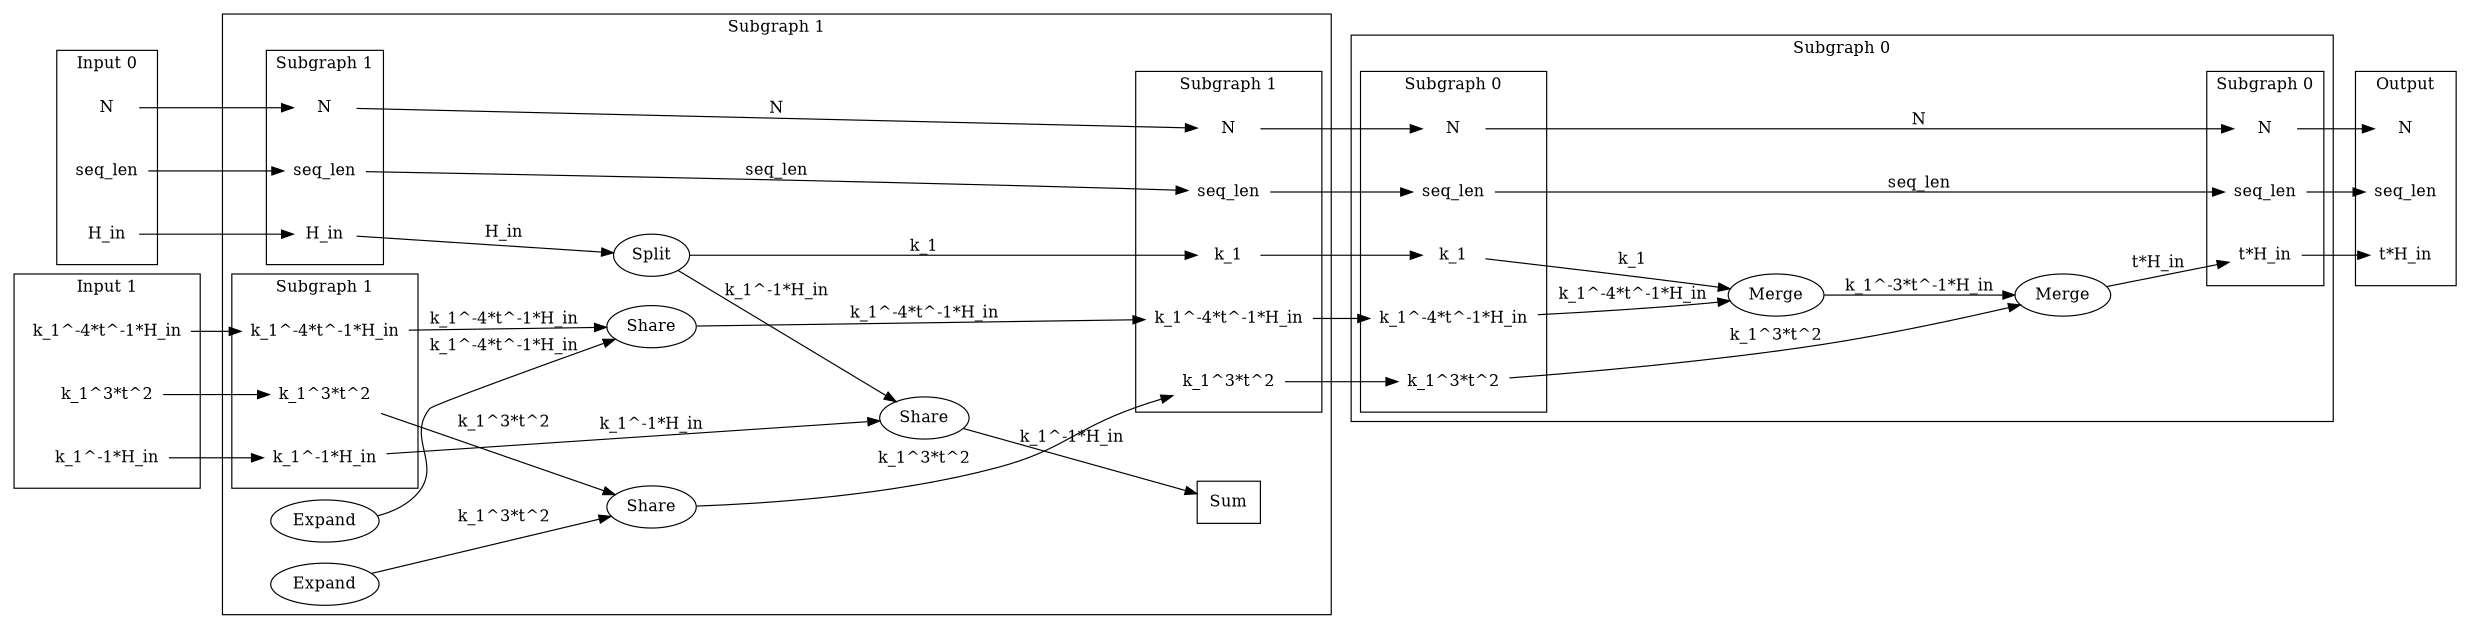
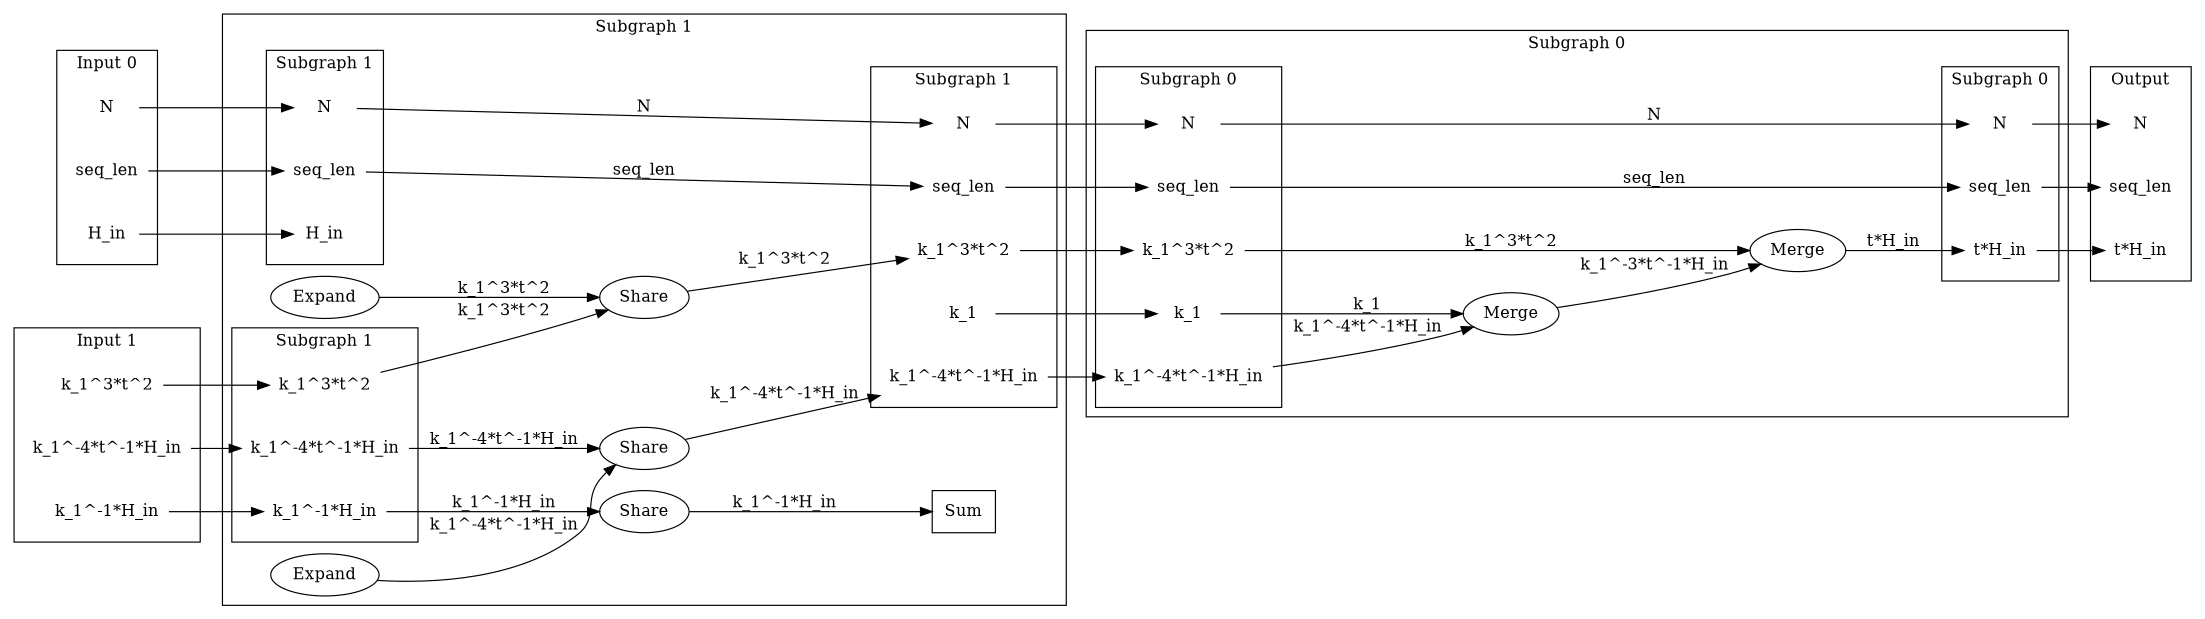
node "Split": removed
